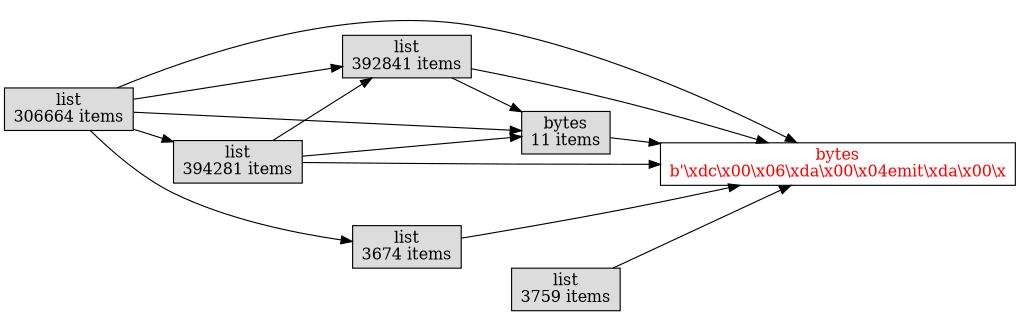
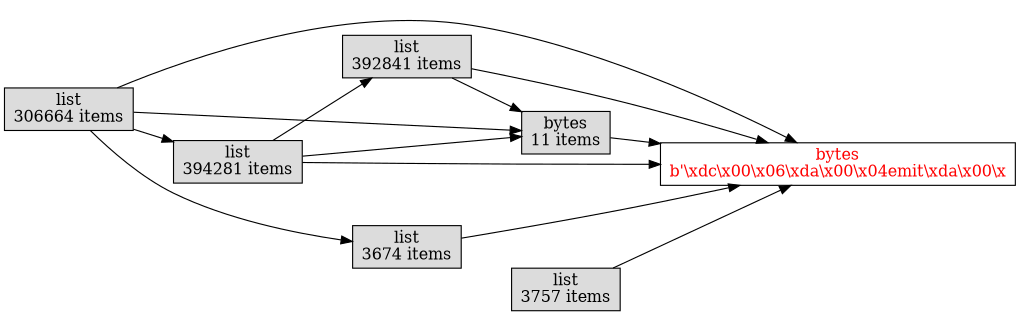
edge "list 306664 items" -> "list 392841 items": removed
node "list 3759 items": label "list 3759 items" -> "list 3757 items"
